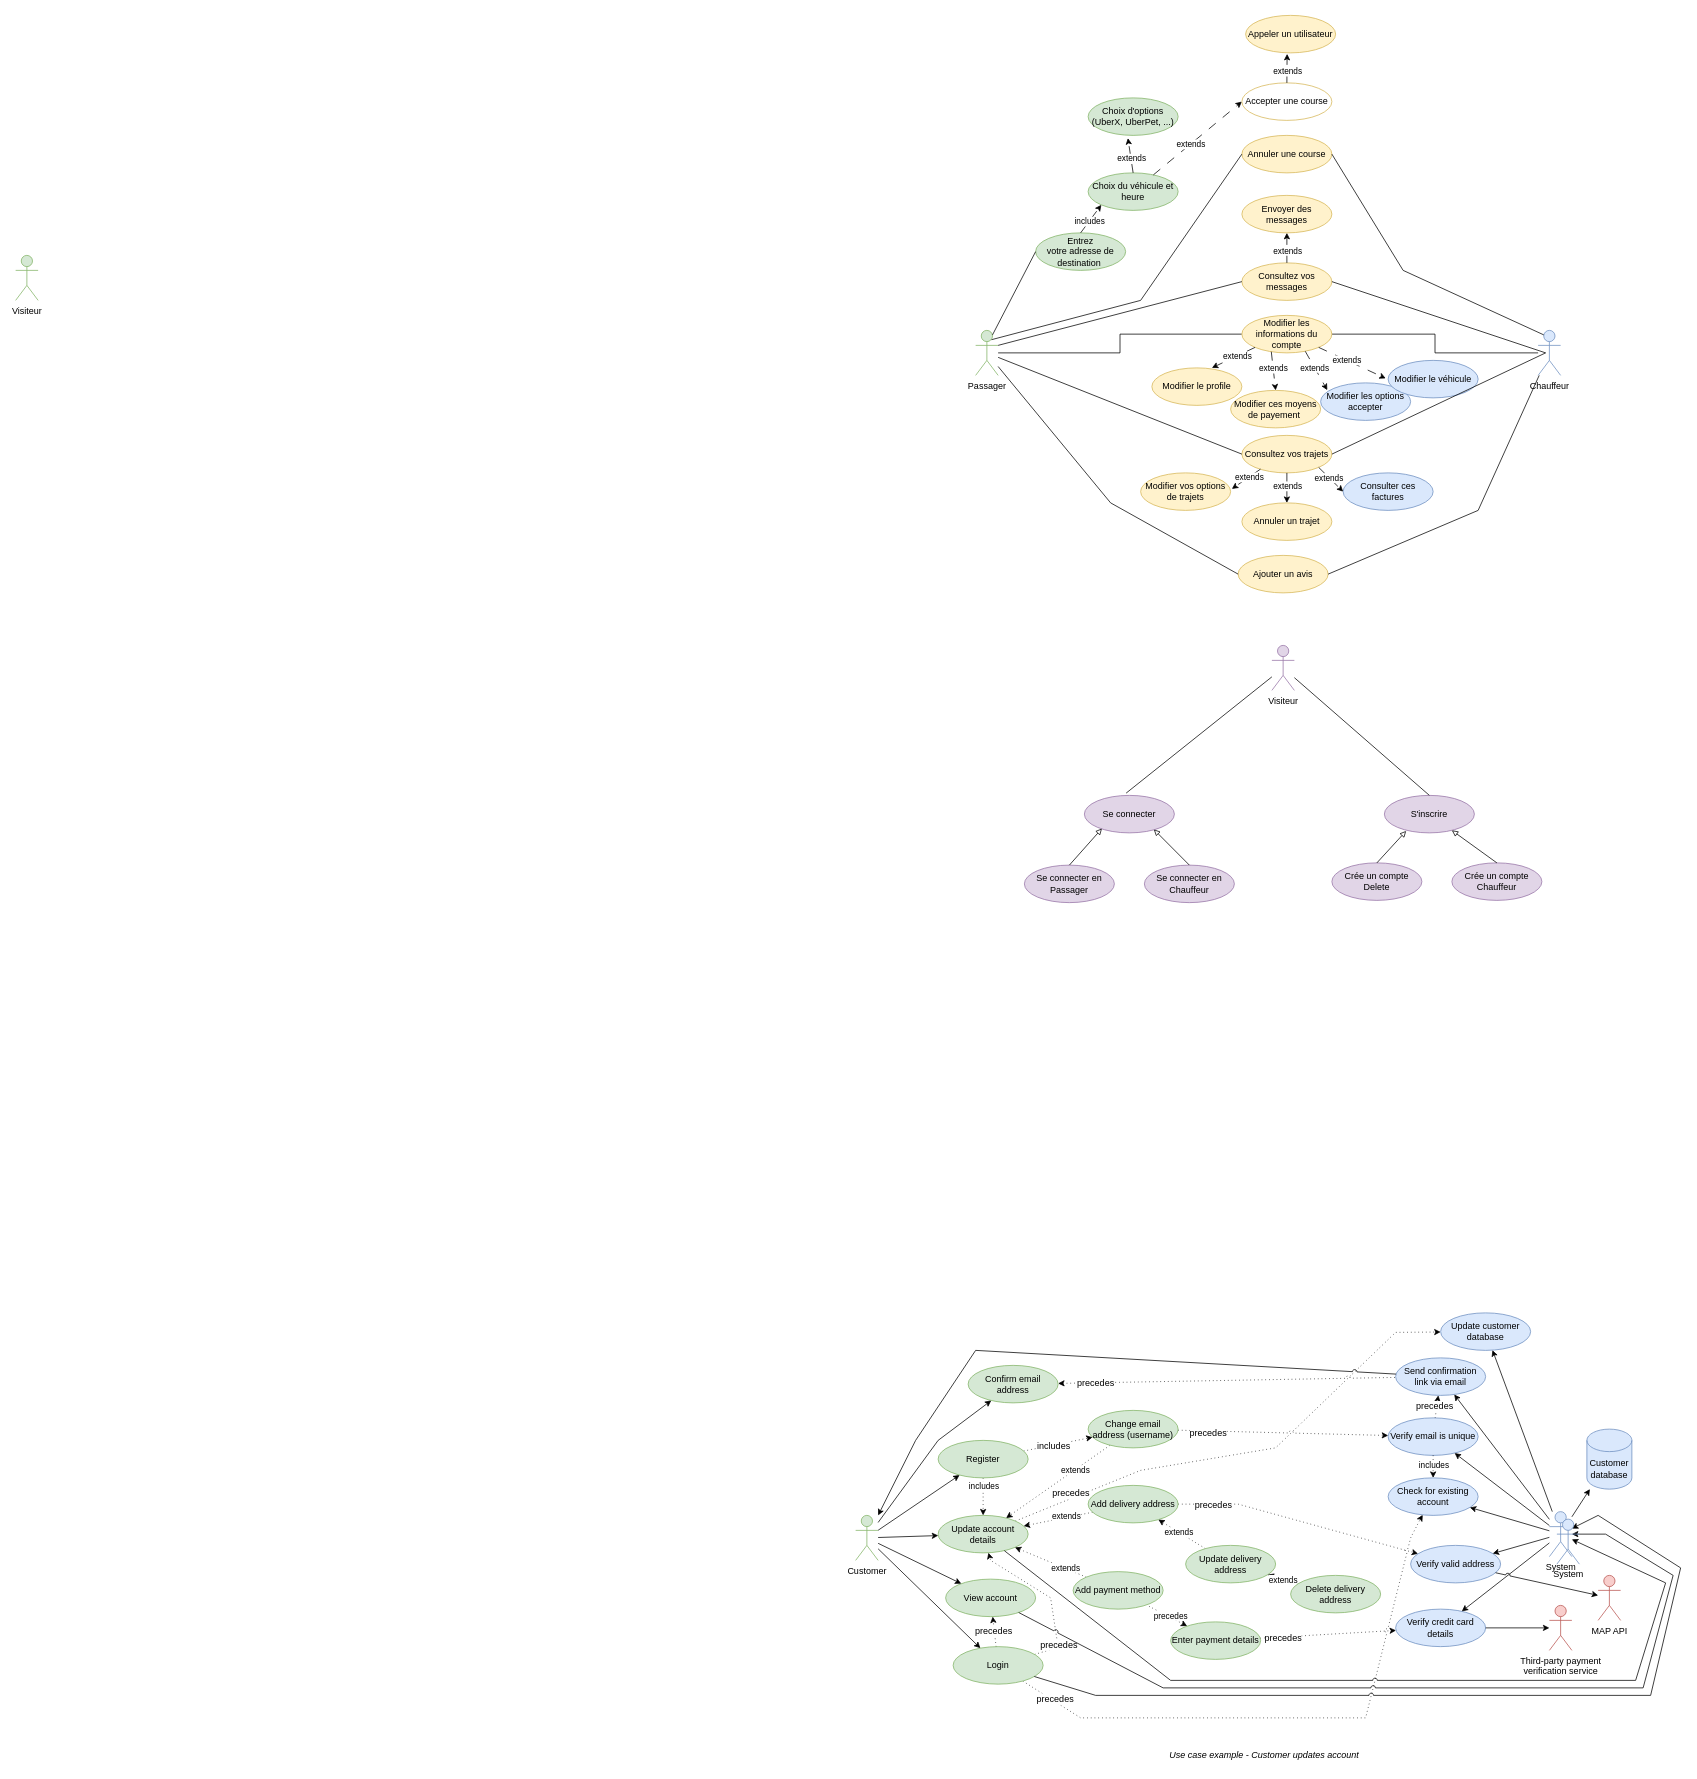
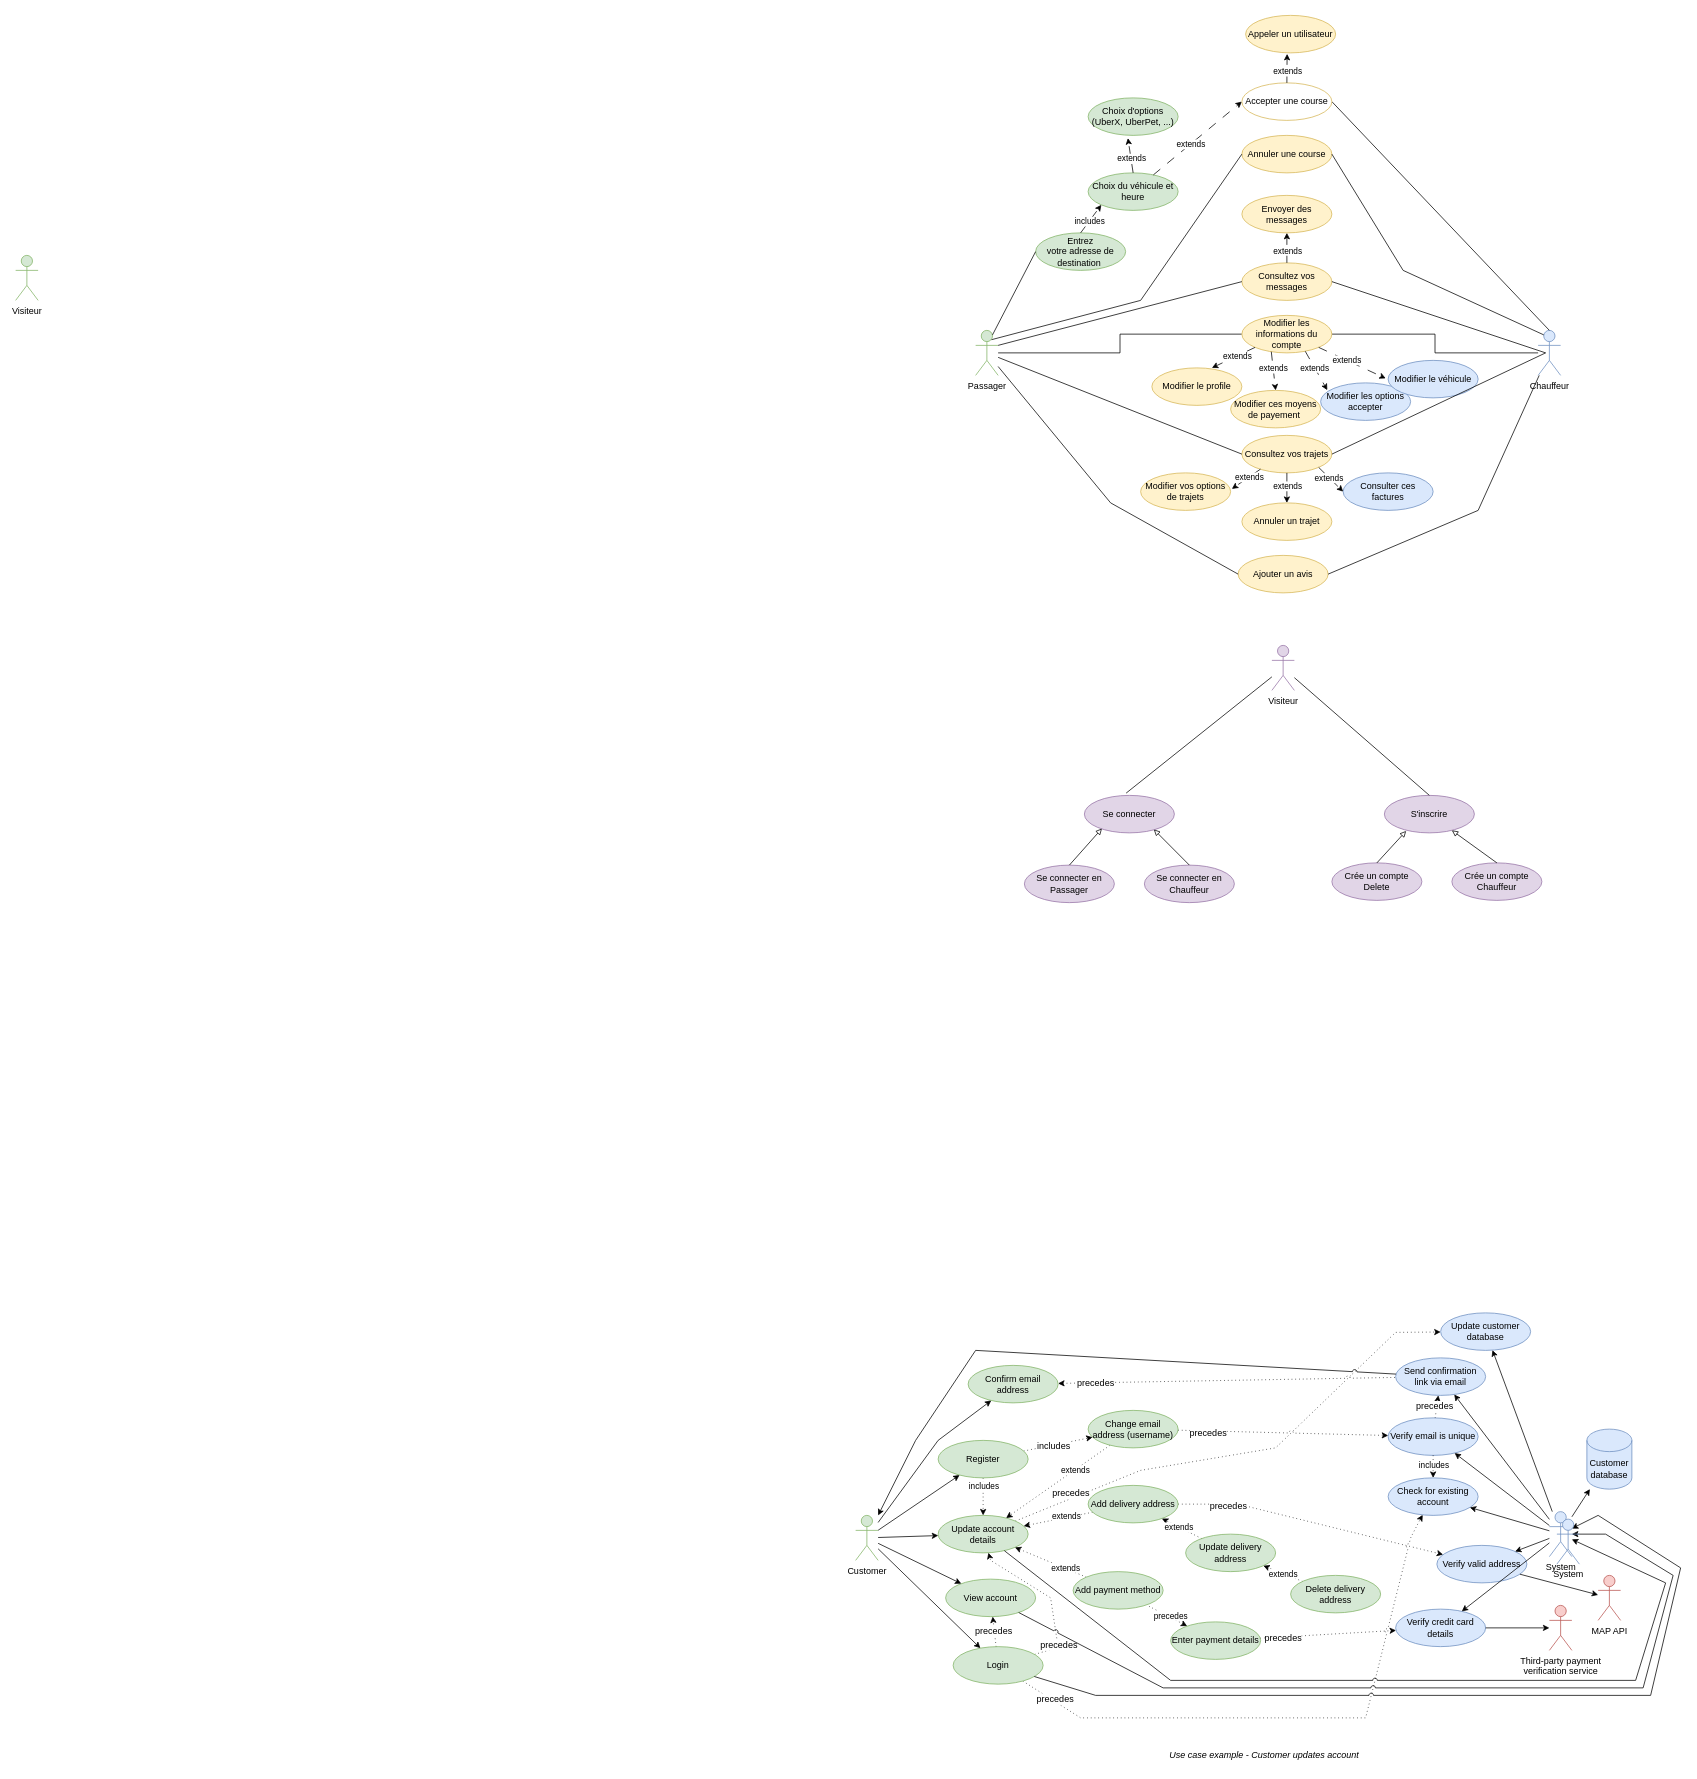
edge "Accepter une course" -- "Chauffeur": added
node "Update delivery address": moved (1230, 1564) -> (1230, 1553)
node "Verify valid address": moved (1455, 1564) -> (1482, 1564)
